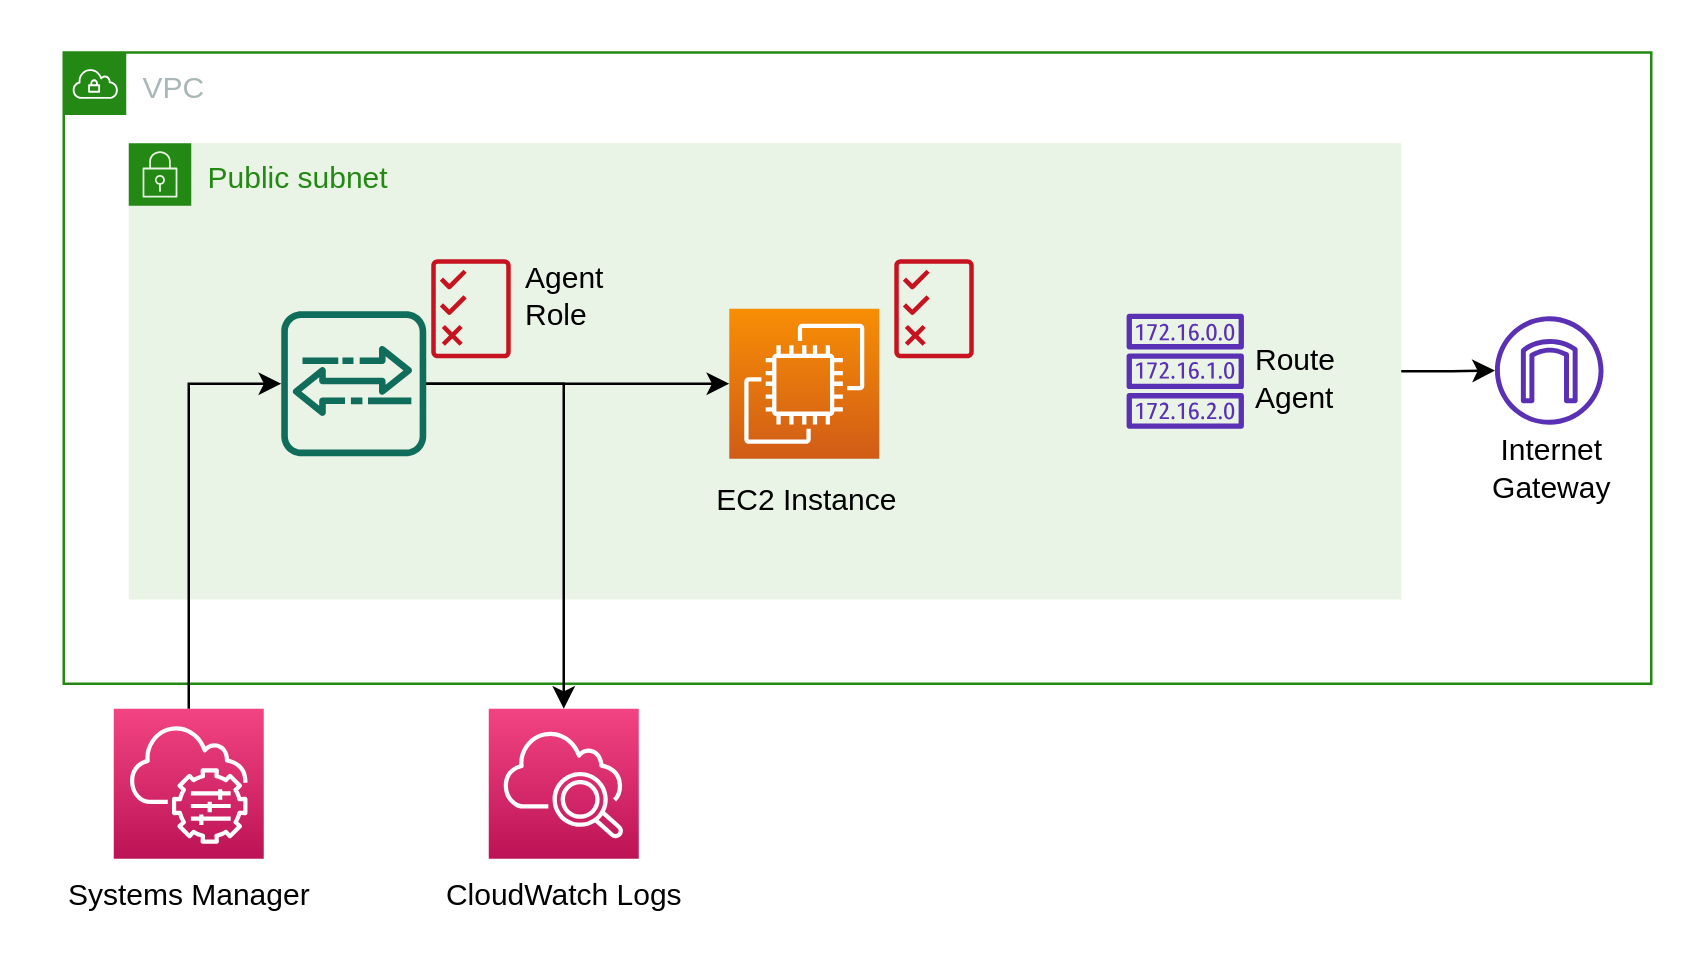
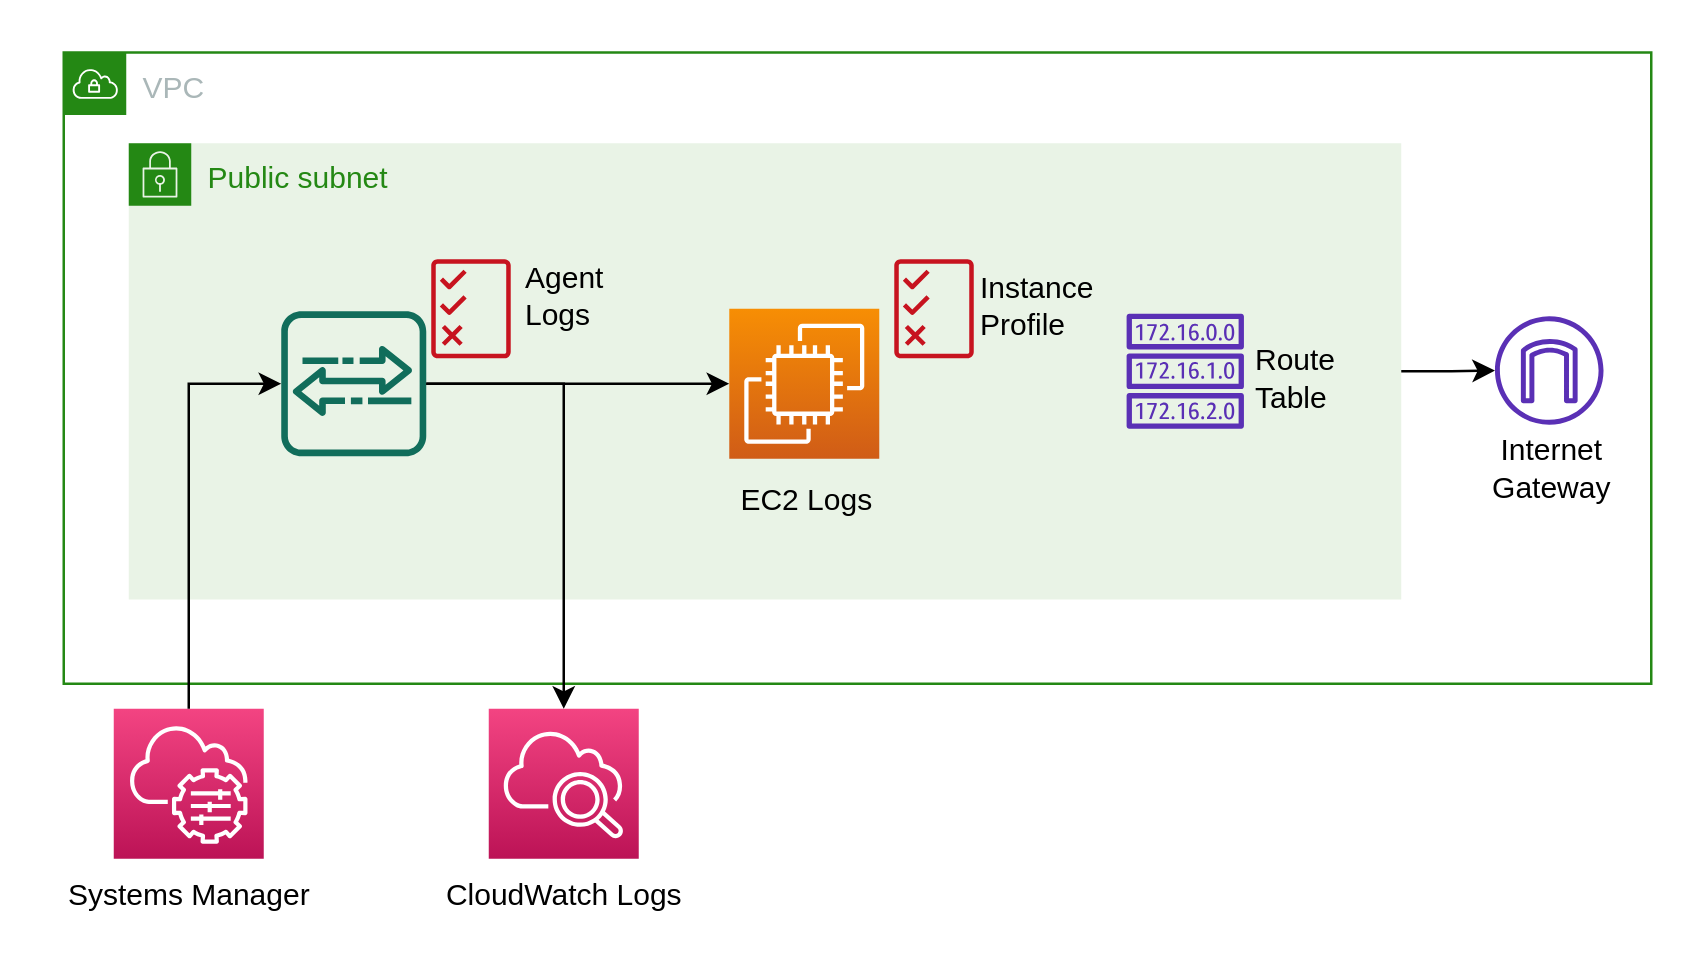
node "Agent Role": label "Agent Role" -> "Agent Logs"
node "Instance Profile": added
node "Route Agent": label "Route Agent" -> "Route Table"
node "EC2 Instance": label "EC2 Instance" -> "EC2 Logs"
